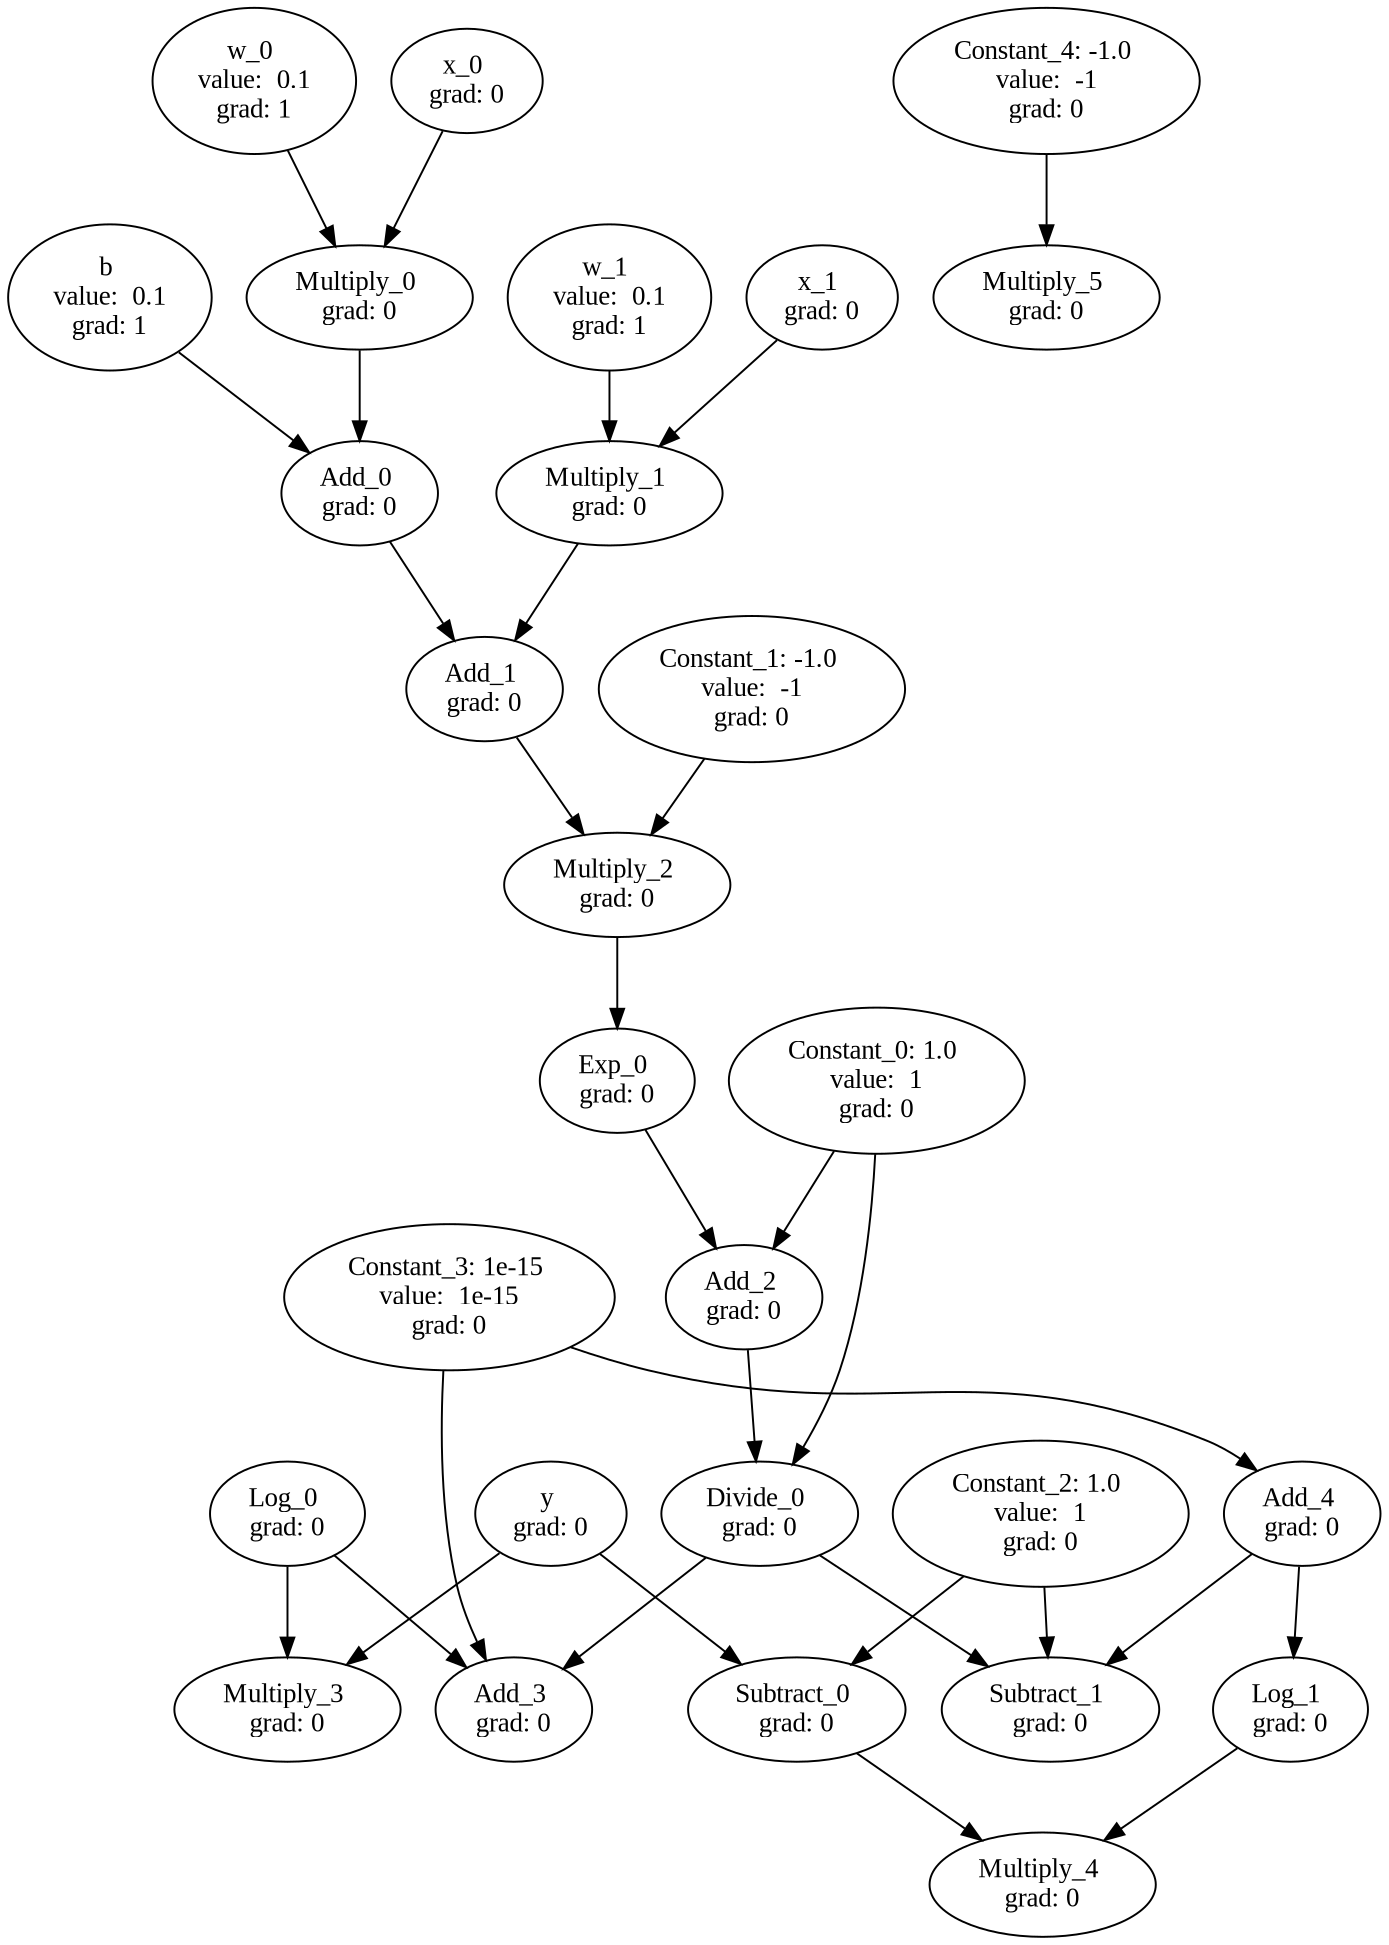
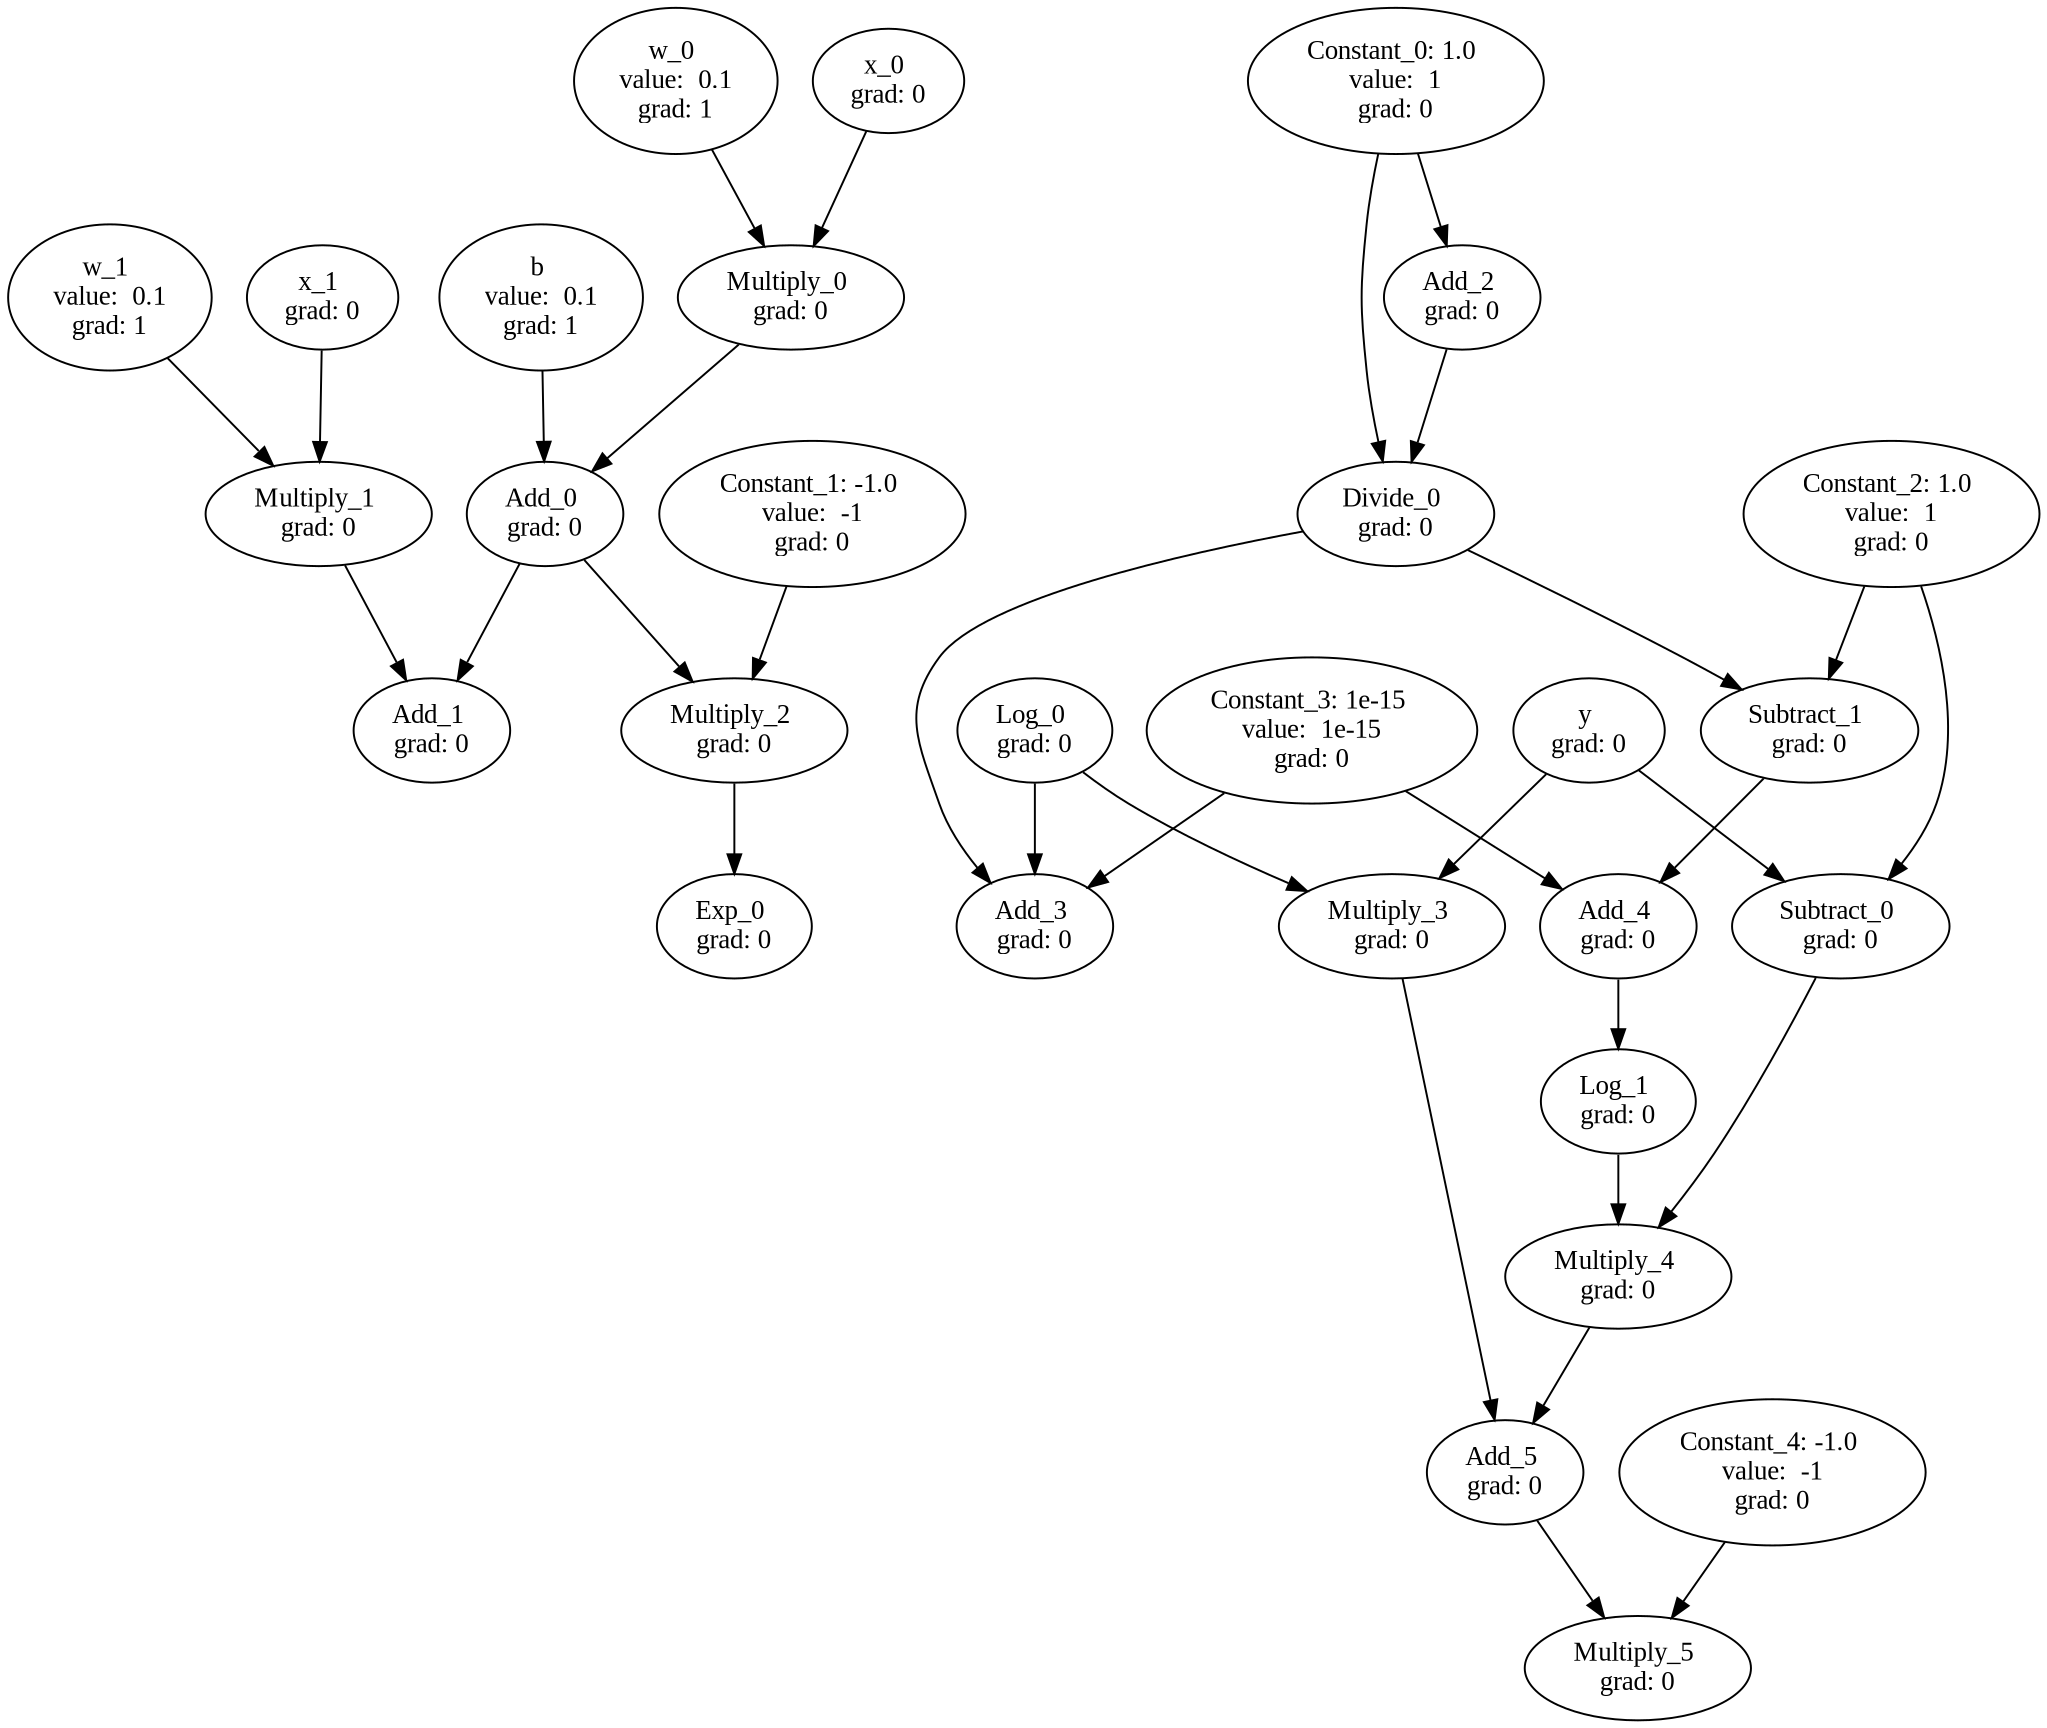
edge "Add_1 grad: 0" -> "Multiply_2 grad: 0": now "Add_0 grad: 0" -> "Multiply_2 grad: 0"
edge "Exp_0 grad: 0" -> "Add_2 grad: 0": removed
node "Add_5 grad: 0": added
edge "Add_4 grad: 0" -> "Subtract_1 grad: 0": reversed
